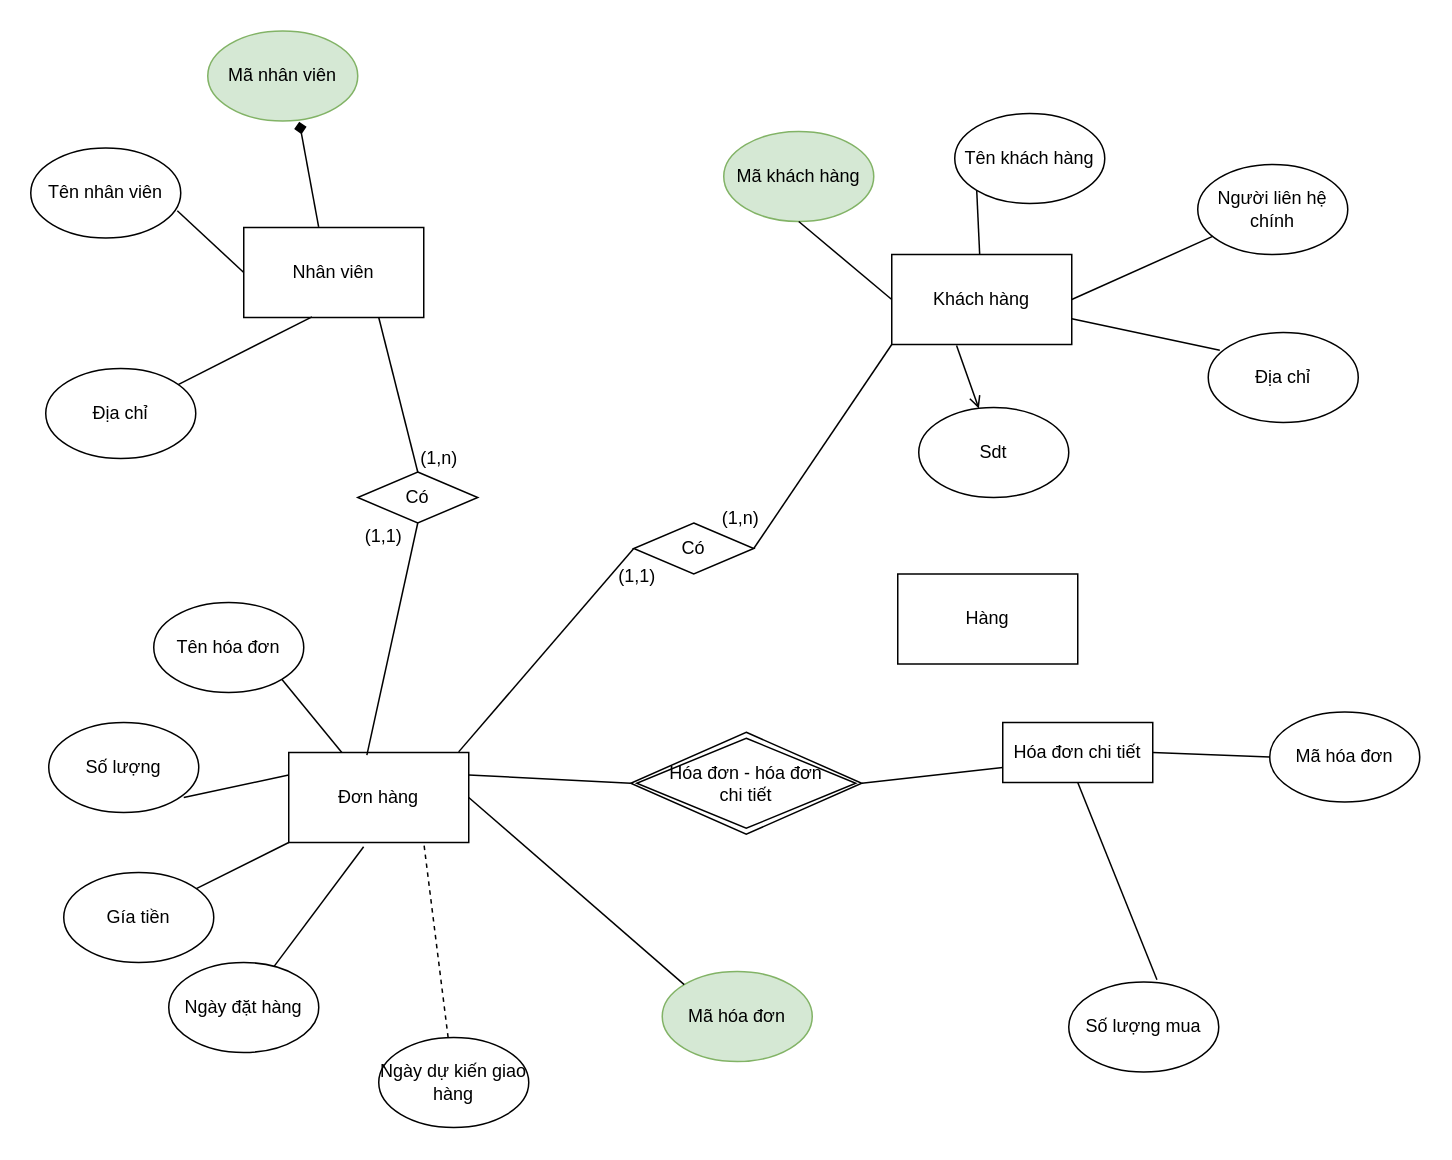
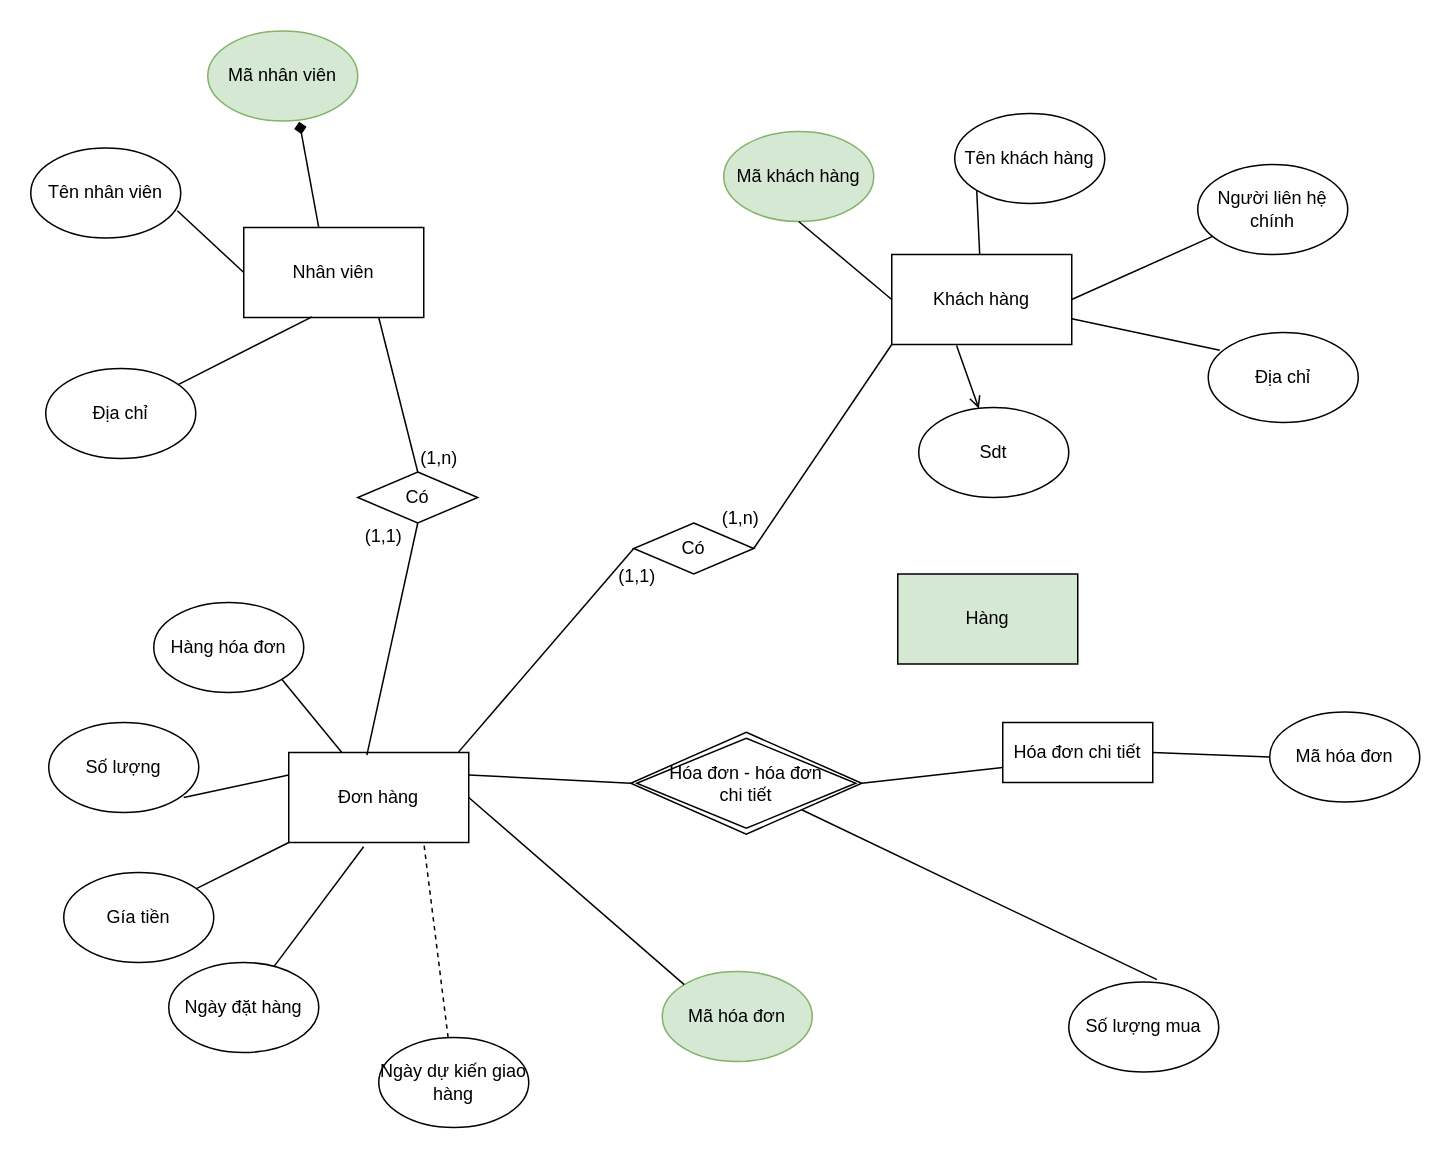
node "Hàng": fillcolor #ffffff -> #d5e8d4
node "Tên hóa đơn": label "Tên hóa đơn" -> "Hàng hóa đơn"
edge "Hóa đơn chi tiết" -- "Số lượng mua": now "Hóa đơn - hóa đơn chi tiết" -- "Số lượng mua"
